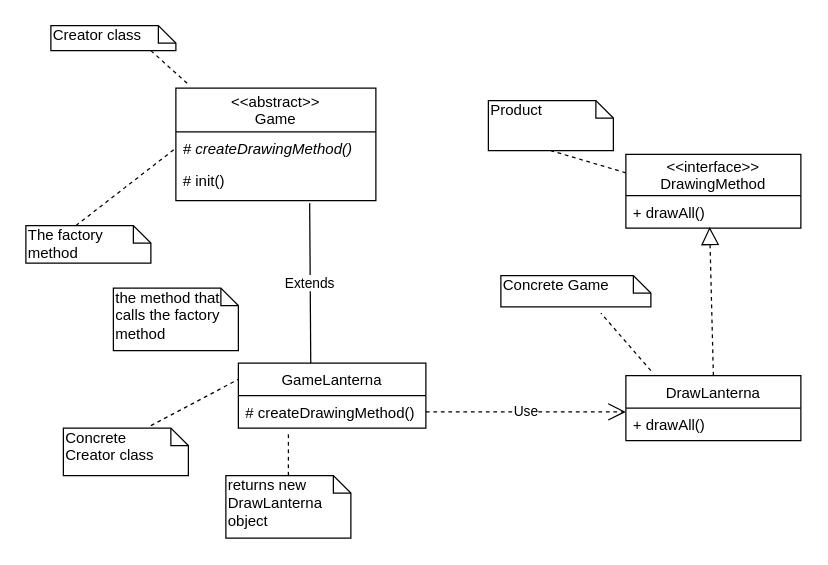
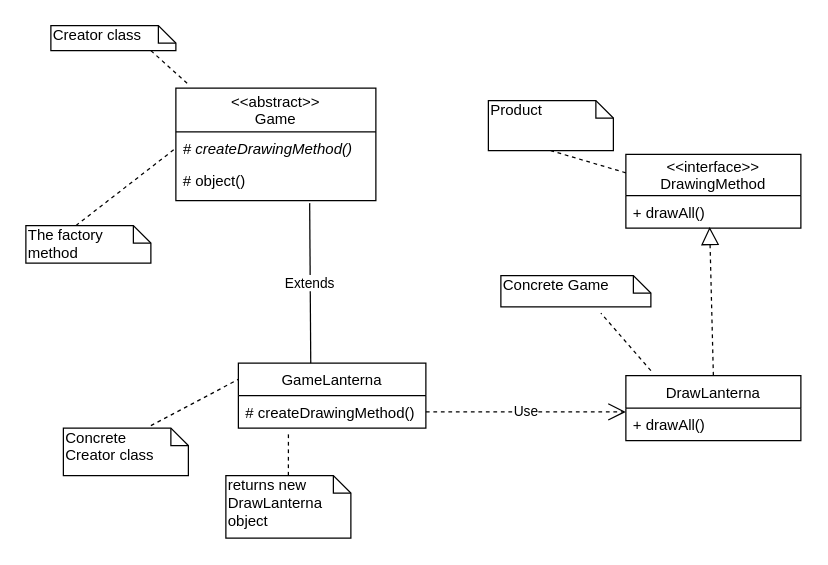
node "# init()": label "# init()" -> "# object()"
node "the method that calls the factory method": removed
